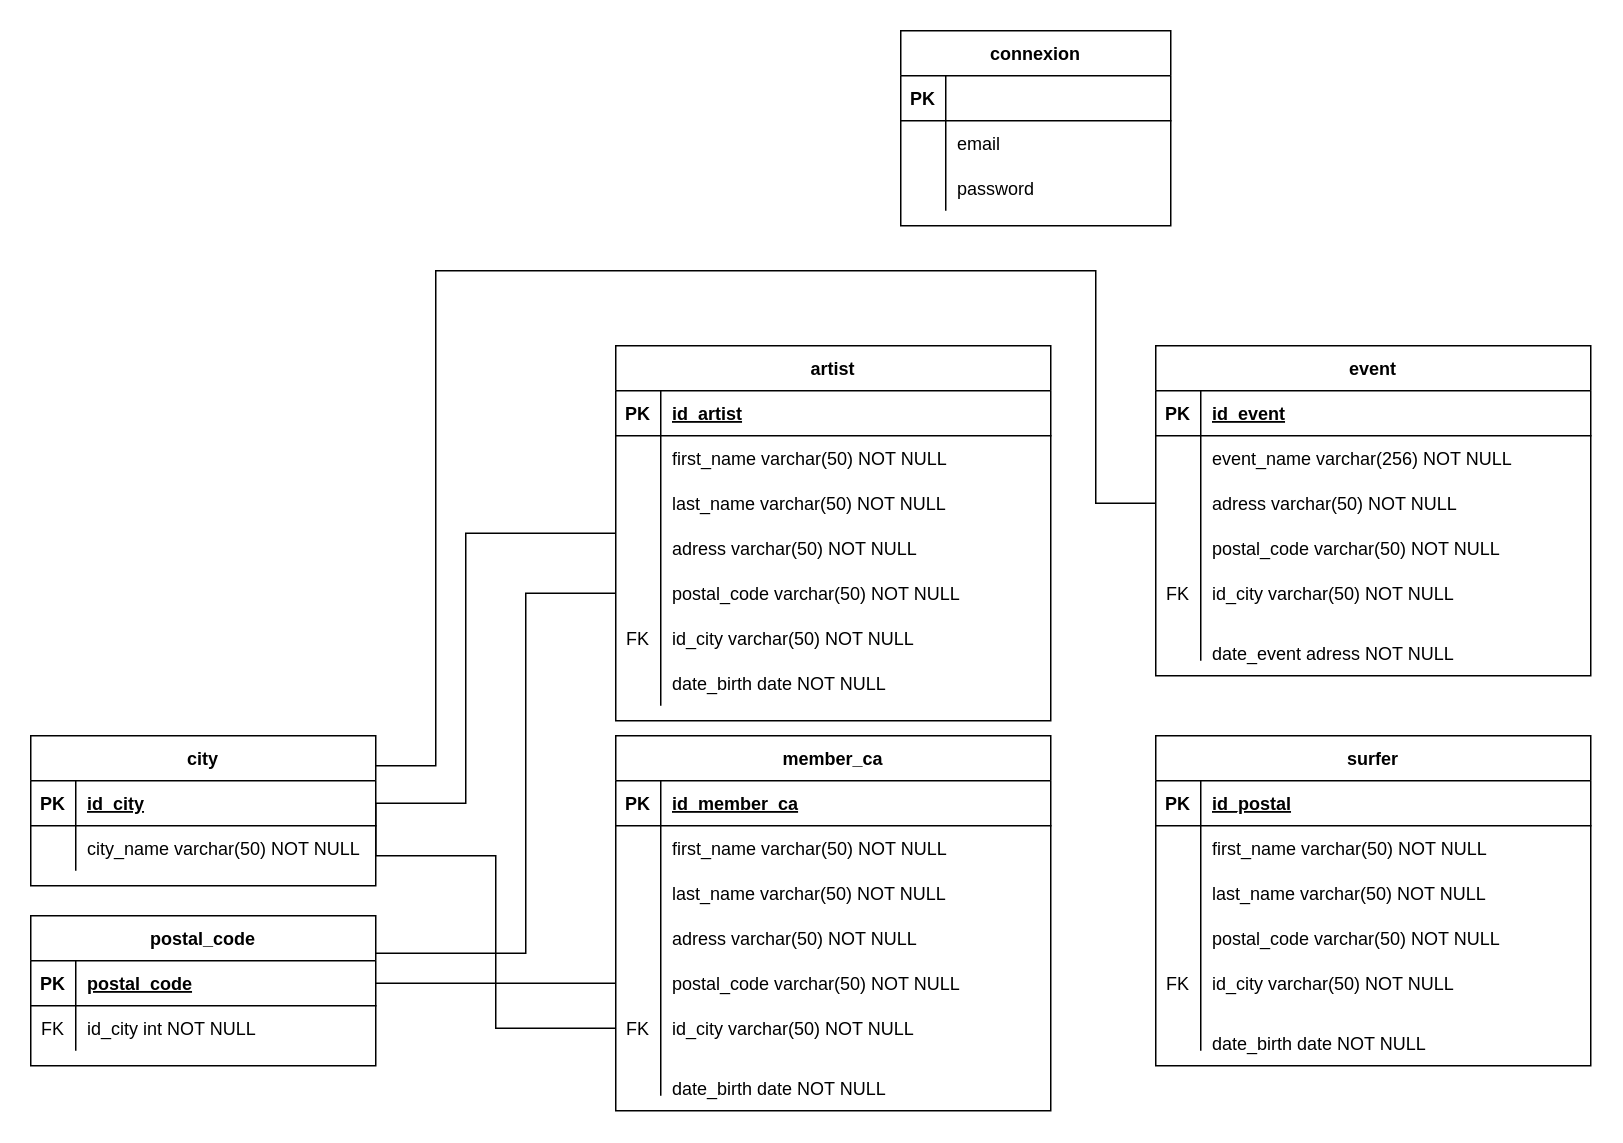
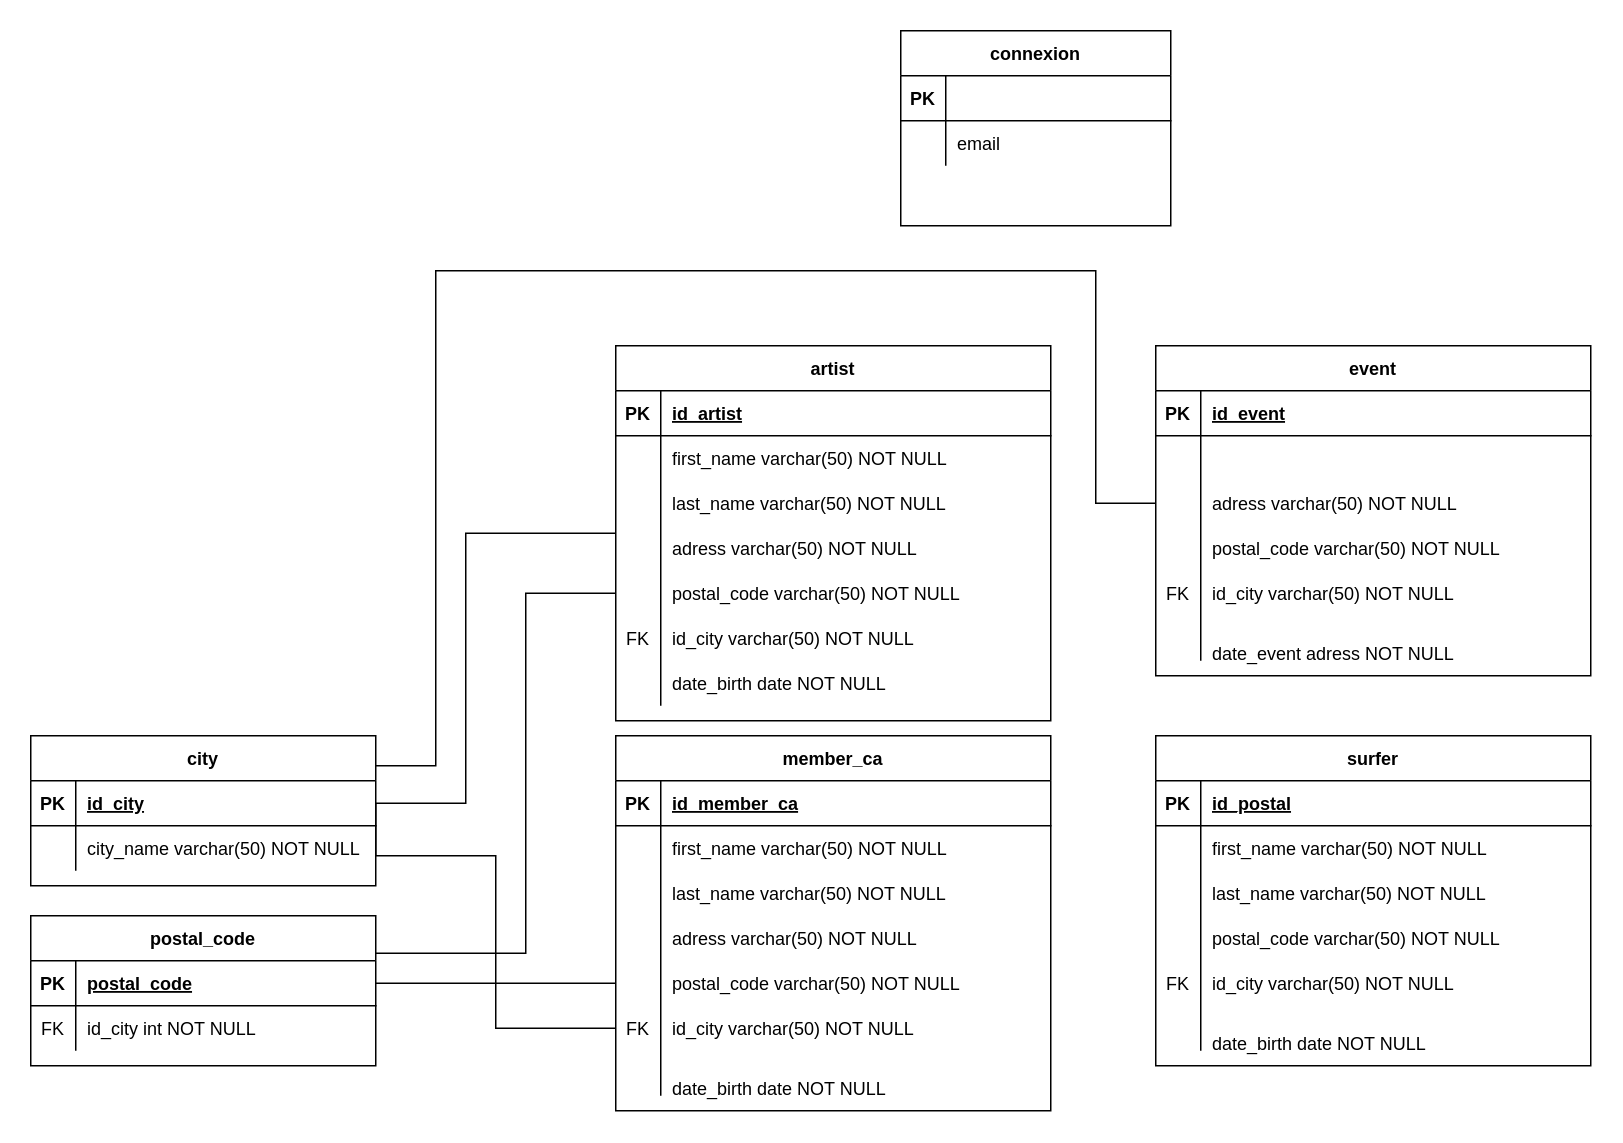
node "password": removed
node "event_name varchar(256) NOT NULL": removed
